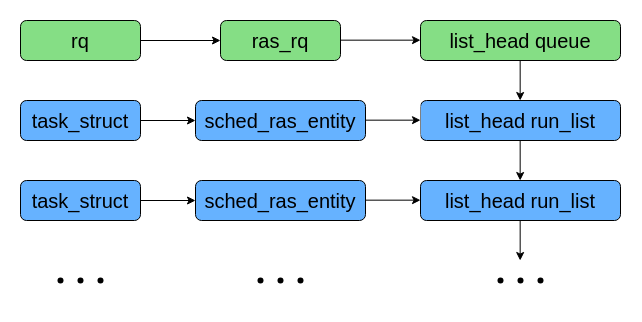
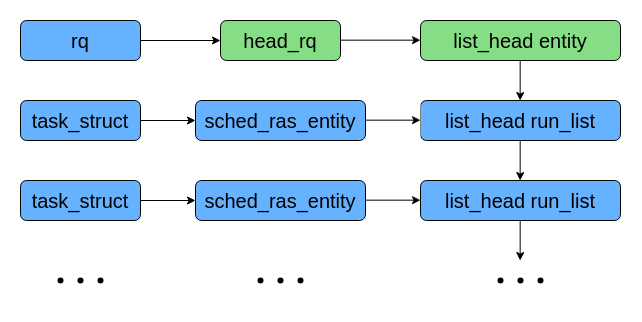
node "rq": fillcolor #85de85 -> #66b2ff
node "ras_rq": label "ras_rq" -> "head_rq"
node "list_head queue": label "list_head queue" -> "list_head entity"
